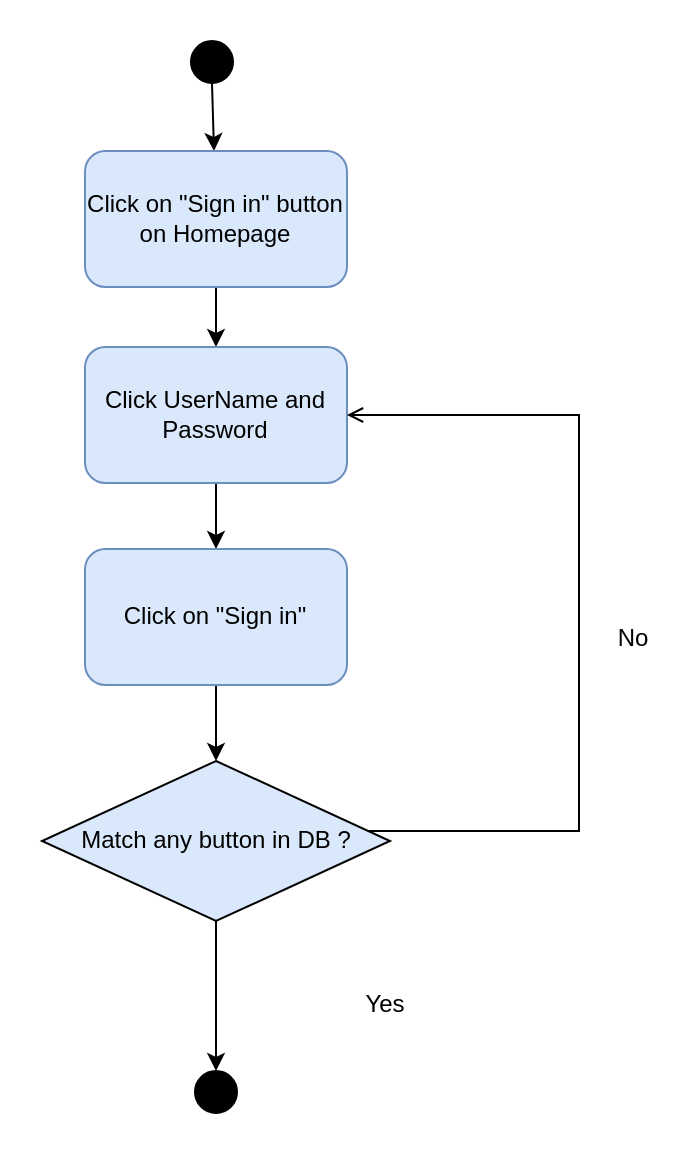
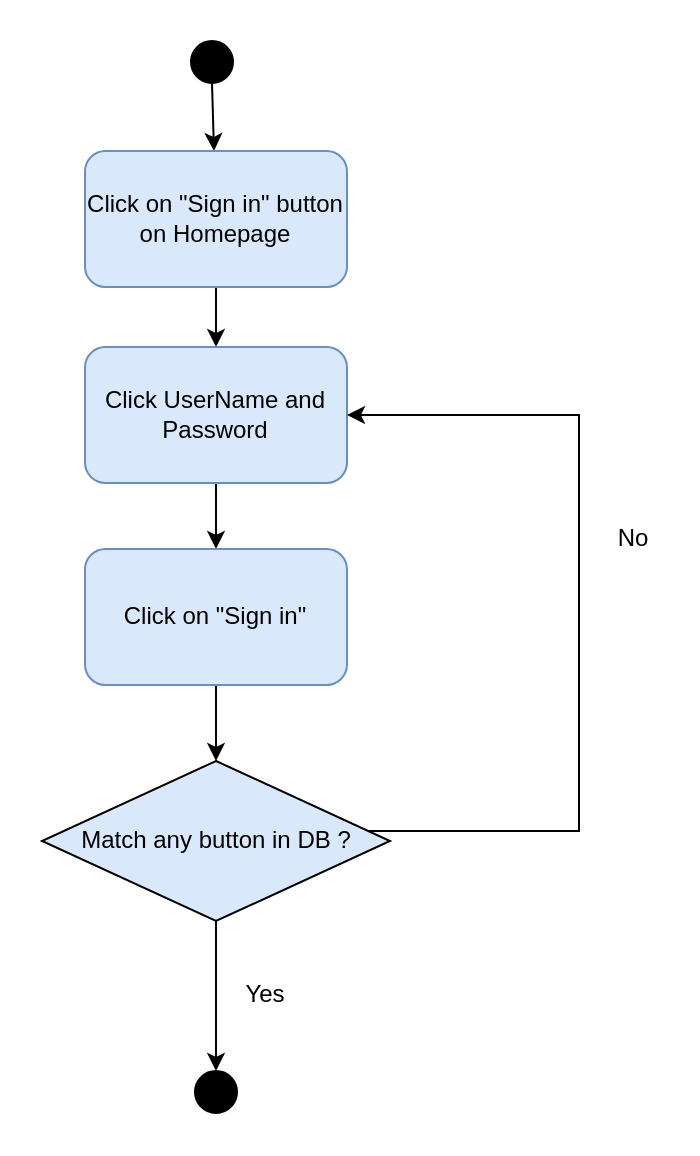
edge "Match any button in DB ?" -> "Click UserName and Password": arrowhead open -> classic
node "No": moved (632, 639) -> (632, 539)
node "Yes": moved (385, 1005) -> (265, 995)
